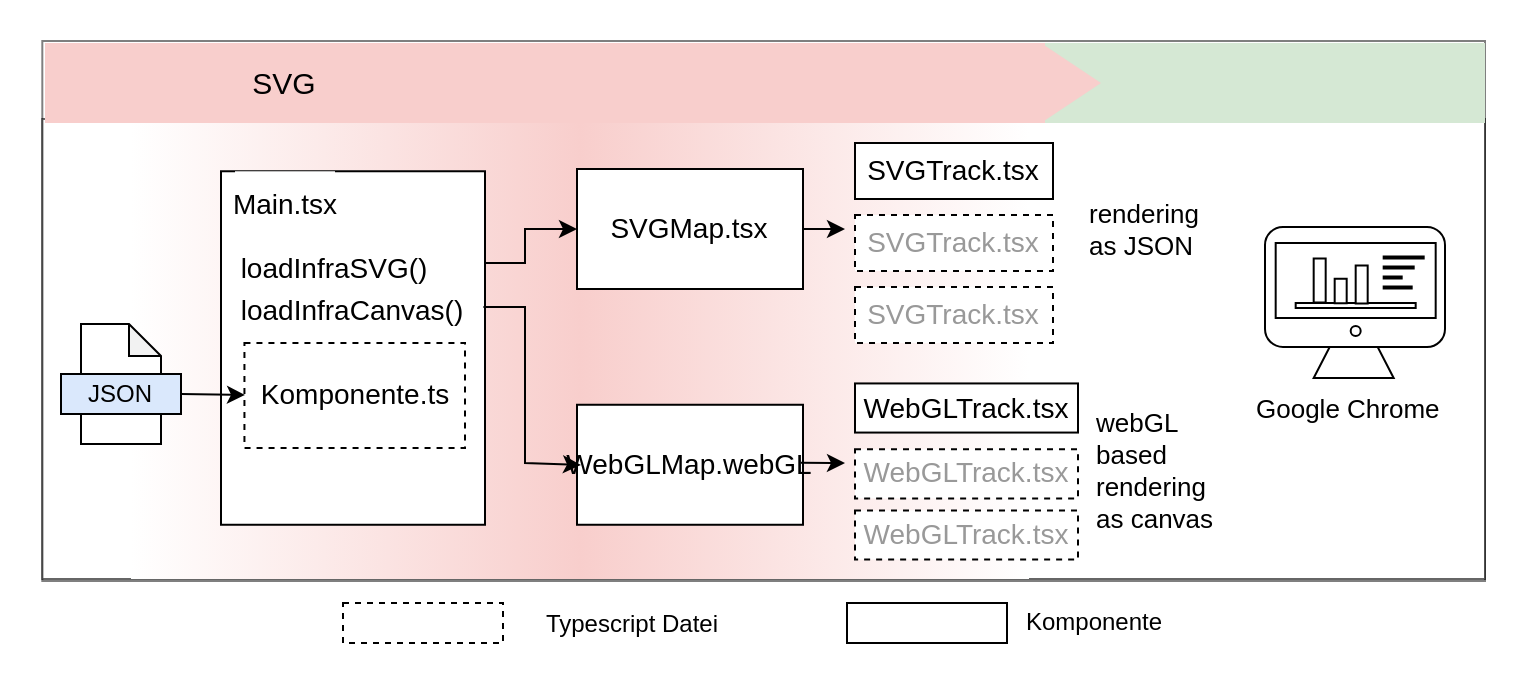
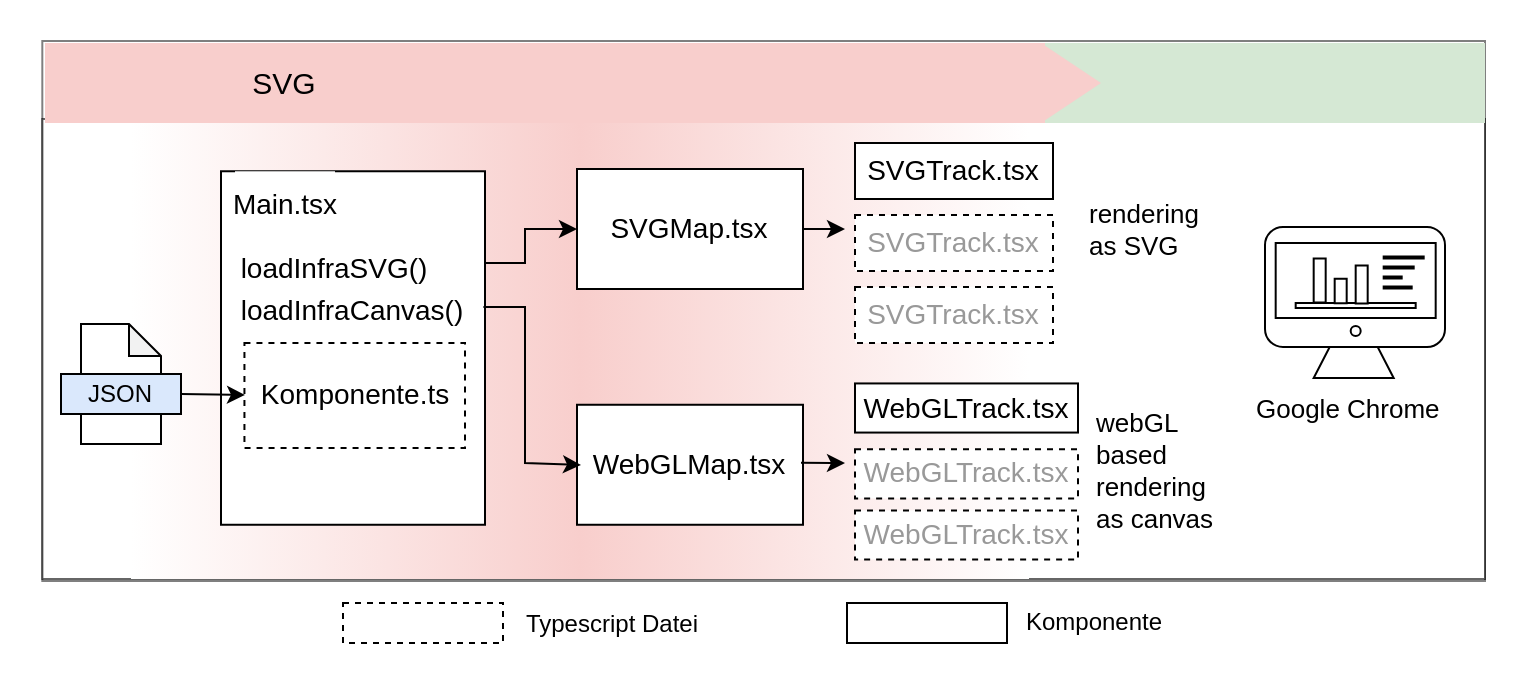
node "rendering as JSON": label "rendering as JSON" -> "rendering as SVG"
node "WebGLMap.webGL": label "WebGLMap.webGL" -> "WebGLMap.tsx"
node "Typescript Datei": moved (633, 625) -> (613, 625)
